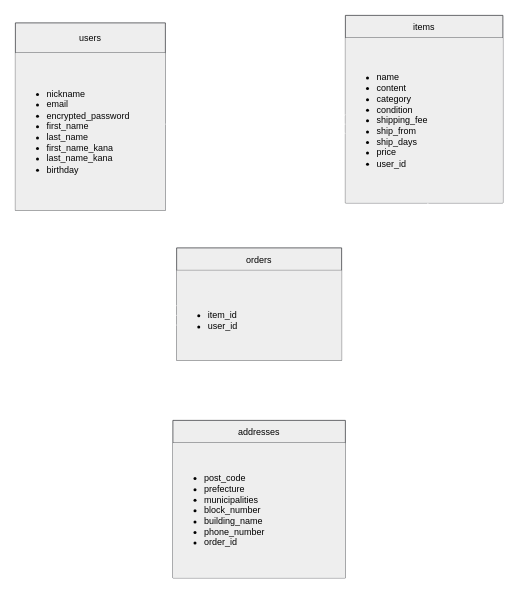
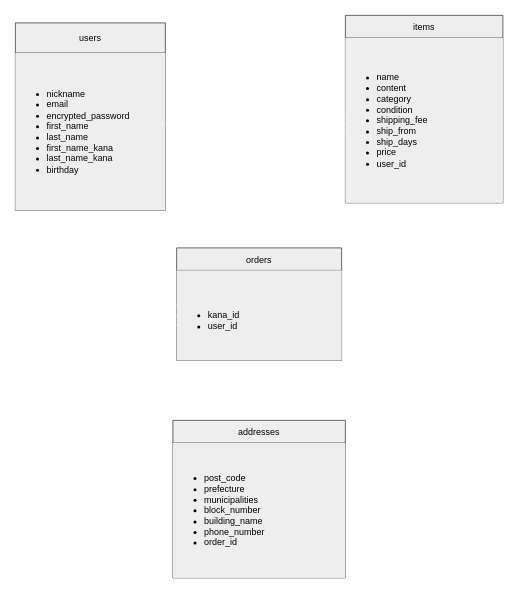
node "item_id user_id": label "item_id user_id" -> "kana_id user_id"
